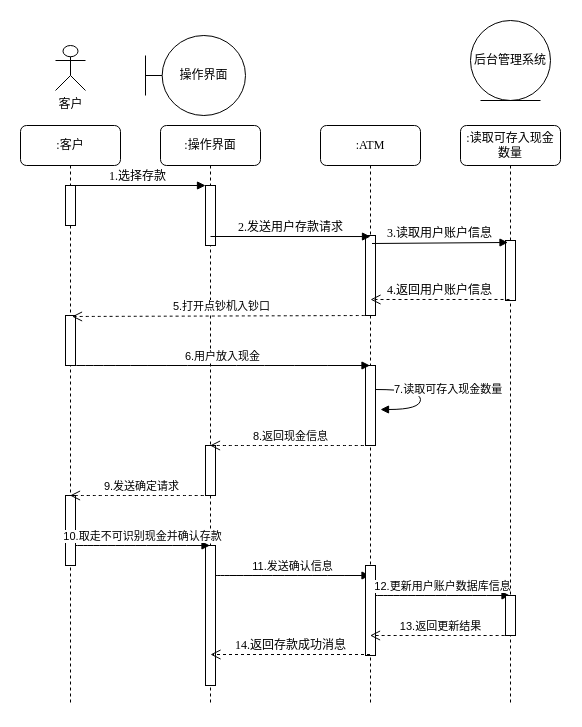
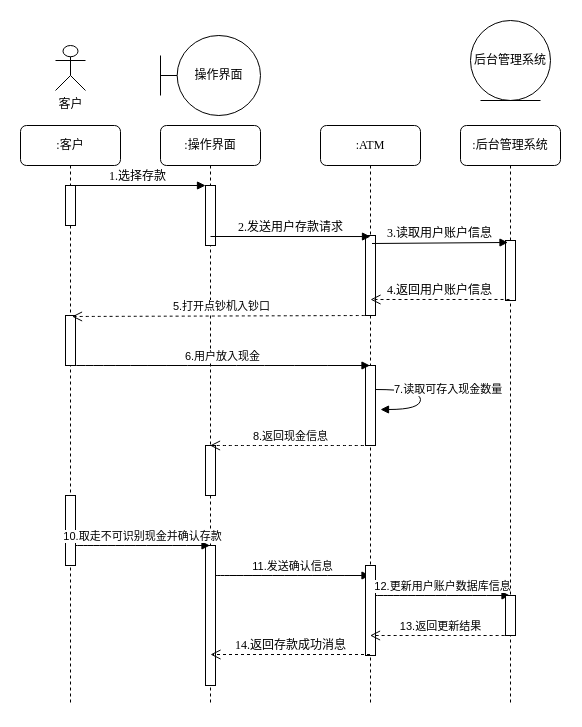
node "操作界面": moved (196, 76) -> (211, 76)
node ":读取可存入现金数量": label ":读取可存入现金数量" -> ":后台管理系统"
edge ":操作界面" -> ":客户": removed, label "9.发送确定请求"
